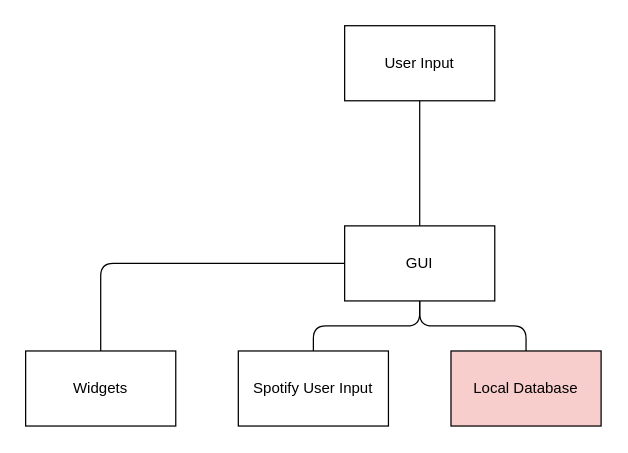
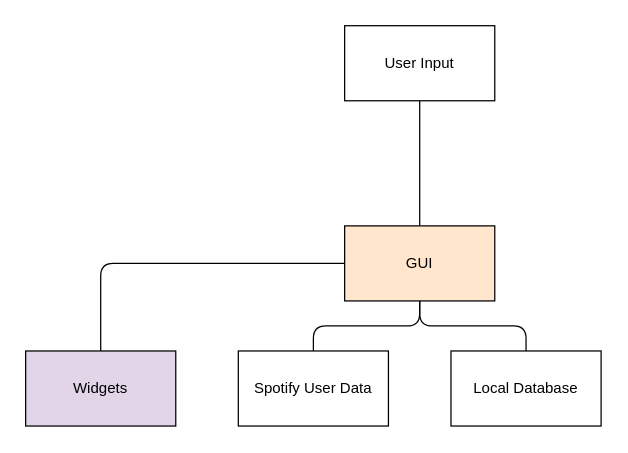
node "GUI": fillcolor #ffffff -> #ffe6cc
node "Widgets": fillcolor #ffffff -> #e1d5e7
node "Spotify User Input": label "Spotify User Input" -> "Spotify User Data"
node "Local Database": fillcolor #f8cecc -> #ffffff
